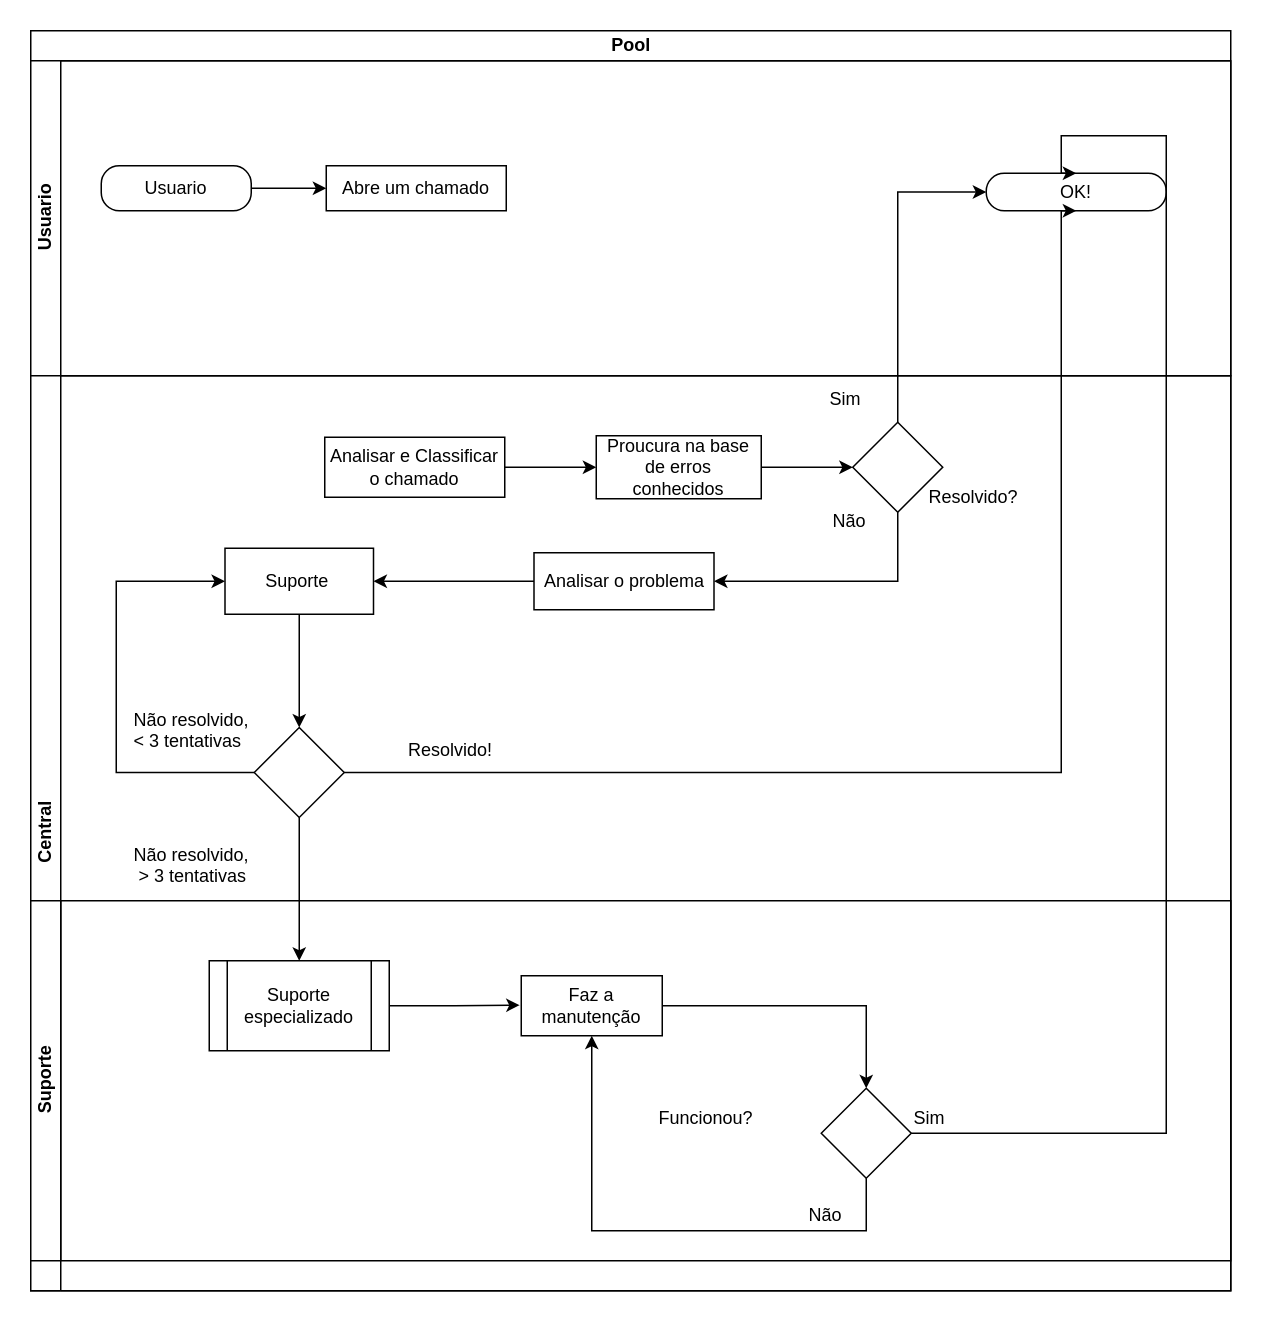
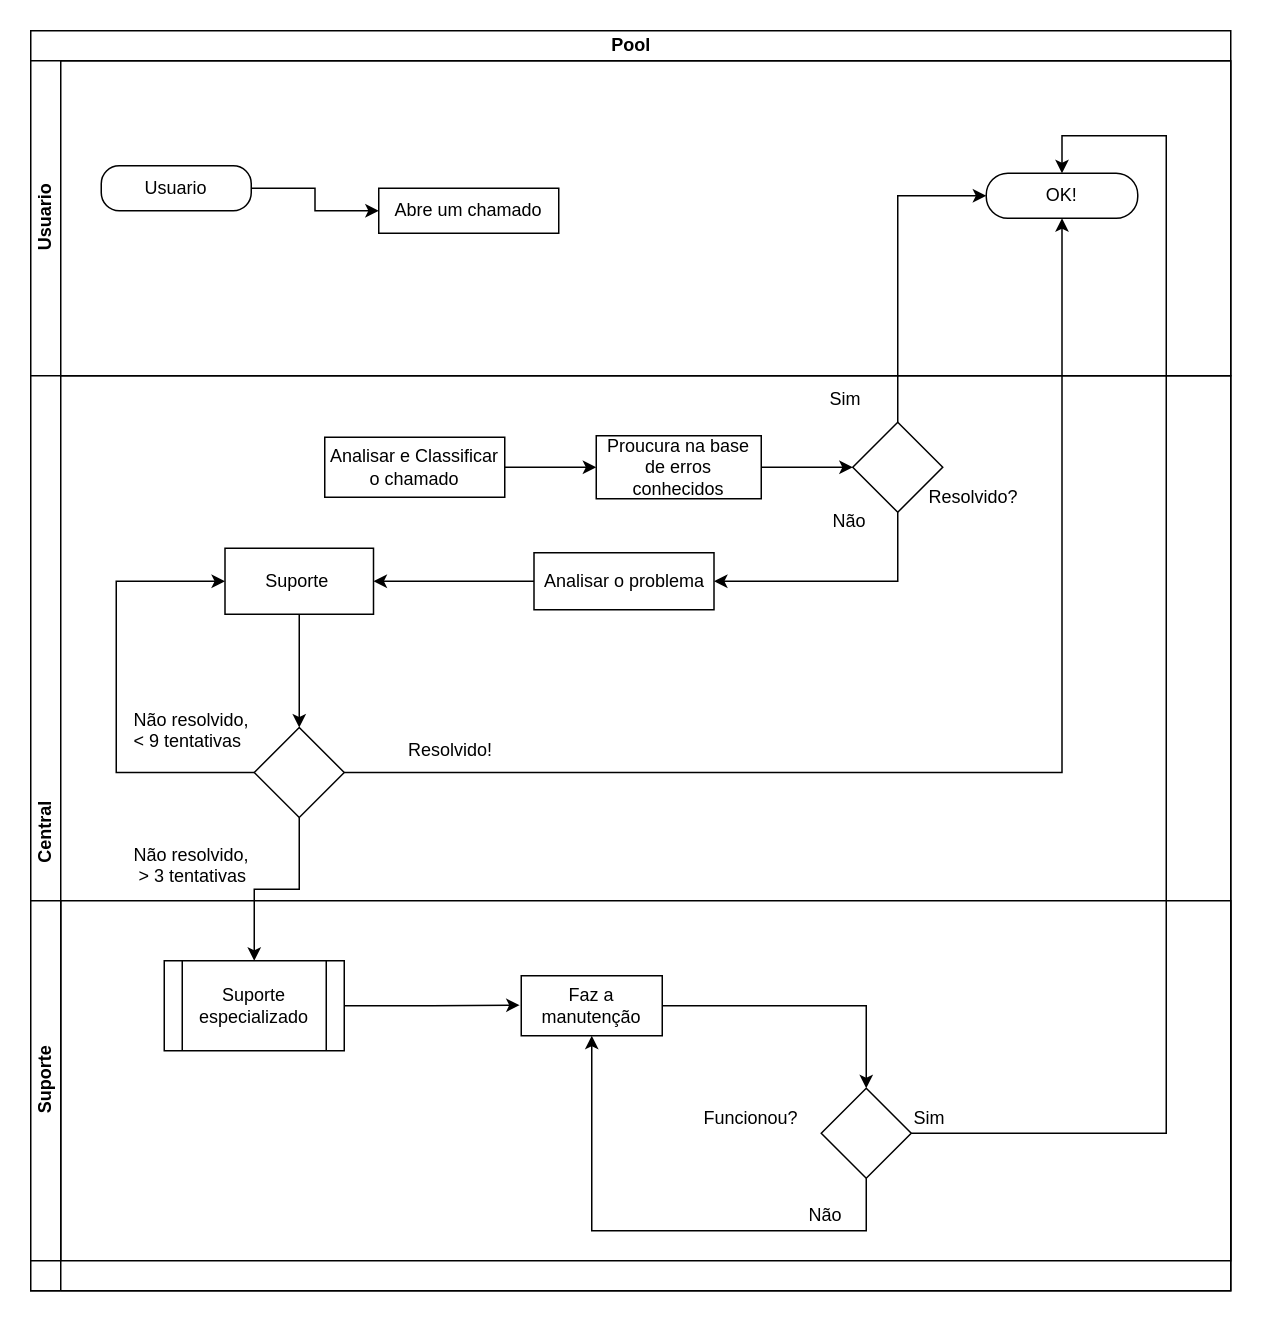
node "Abre um chamado": moved (416, 188) -> (469, 211)
node "OK!": size 180x38 -> 152x45
node "Não resolvido, < 3 tentativas": label "Não resolvido, < 3 tentativas" -> "Não resolvido, < 9 tentativas"
node "Suporte especializado": moved (299, 1006) -> (254, 1006)
node "Funcionou?": moved (716, 1118) -> (761, 1118)
